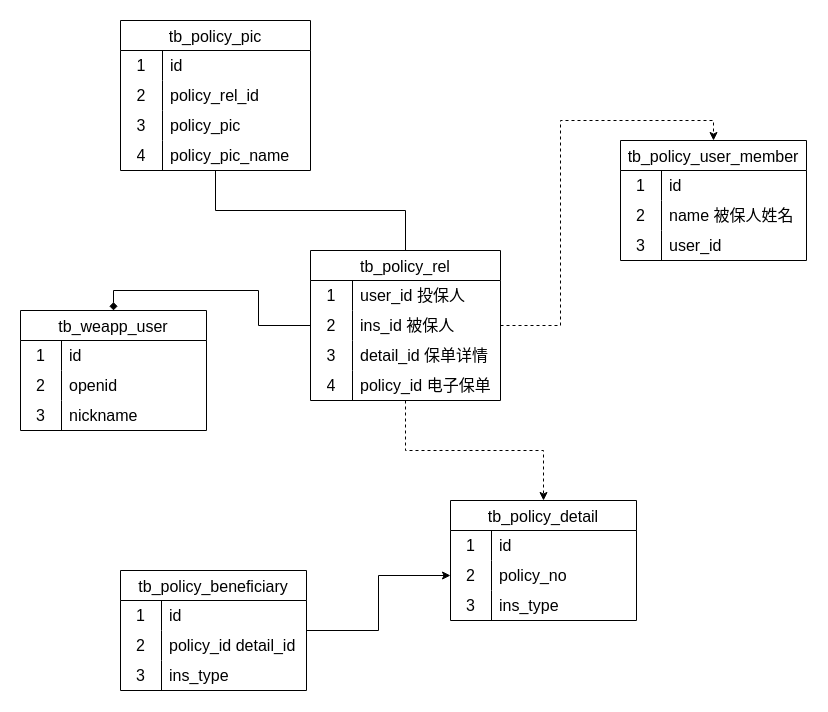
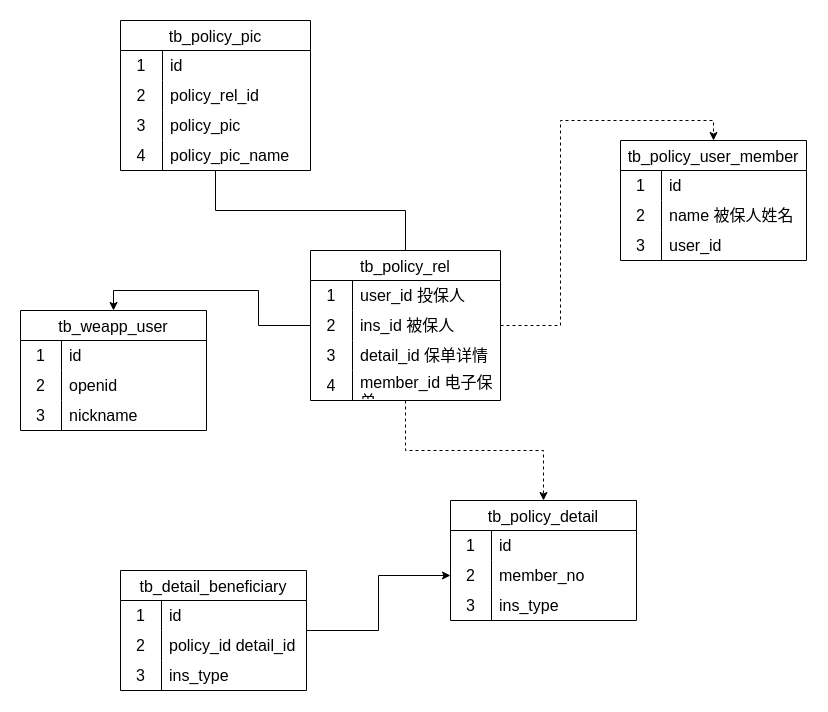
edge "tb_policy_rel" -> "tb_weapp_user": arrowhead diamond -> classic
node "policy_id 电子保单": label "policy_id 电子保单" -> "member_id 电子保单"
node "policy_no": label "policy_no" -> "member_no"
node "tb_policy_beneficiary": label "tb_policy_beneficiary" -> "tb_detail_beneficiary"
